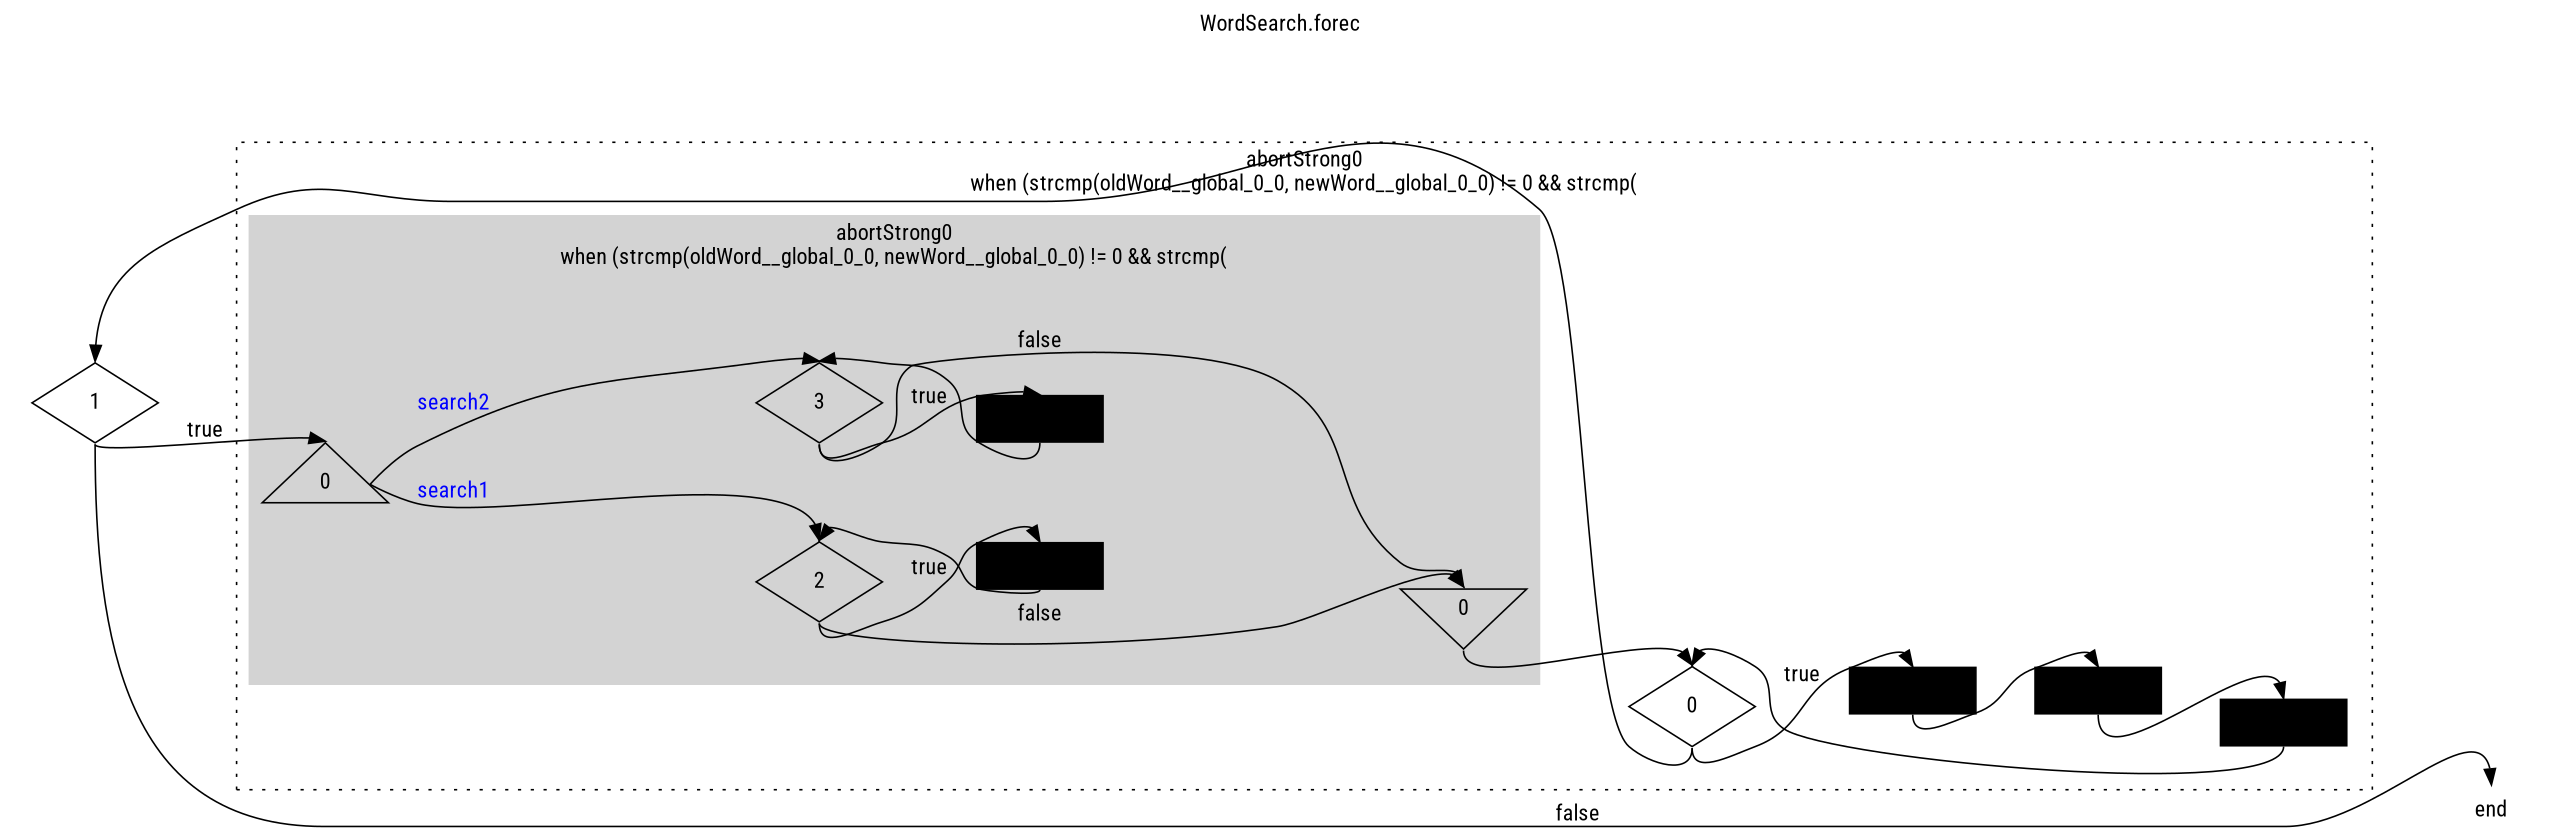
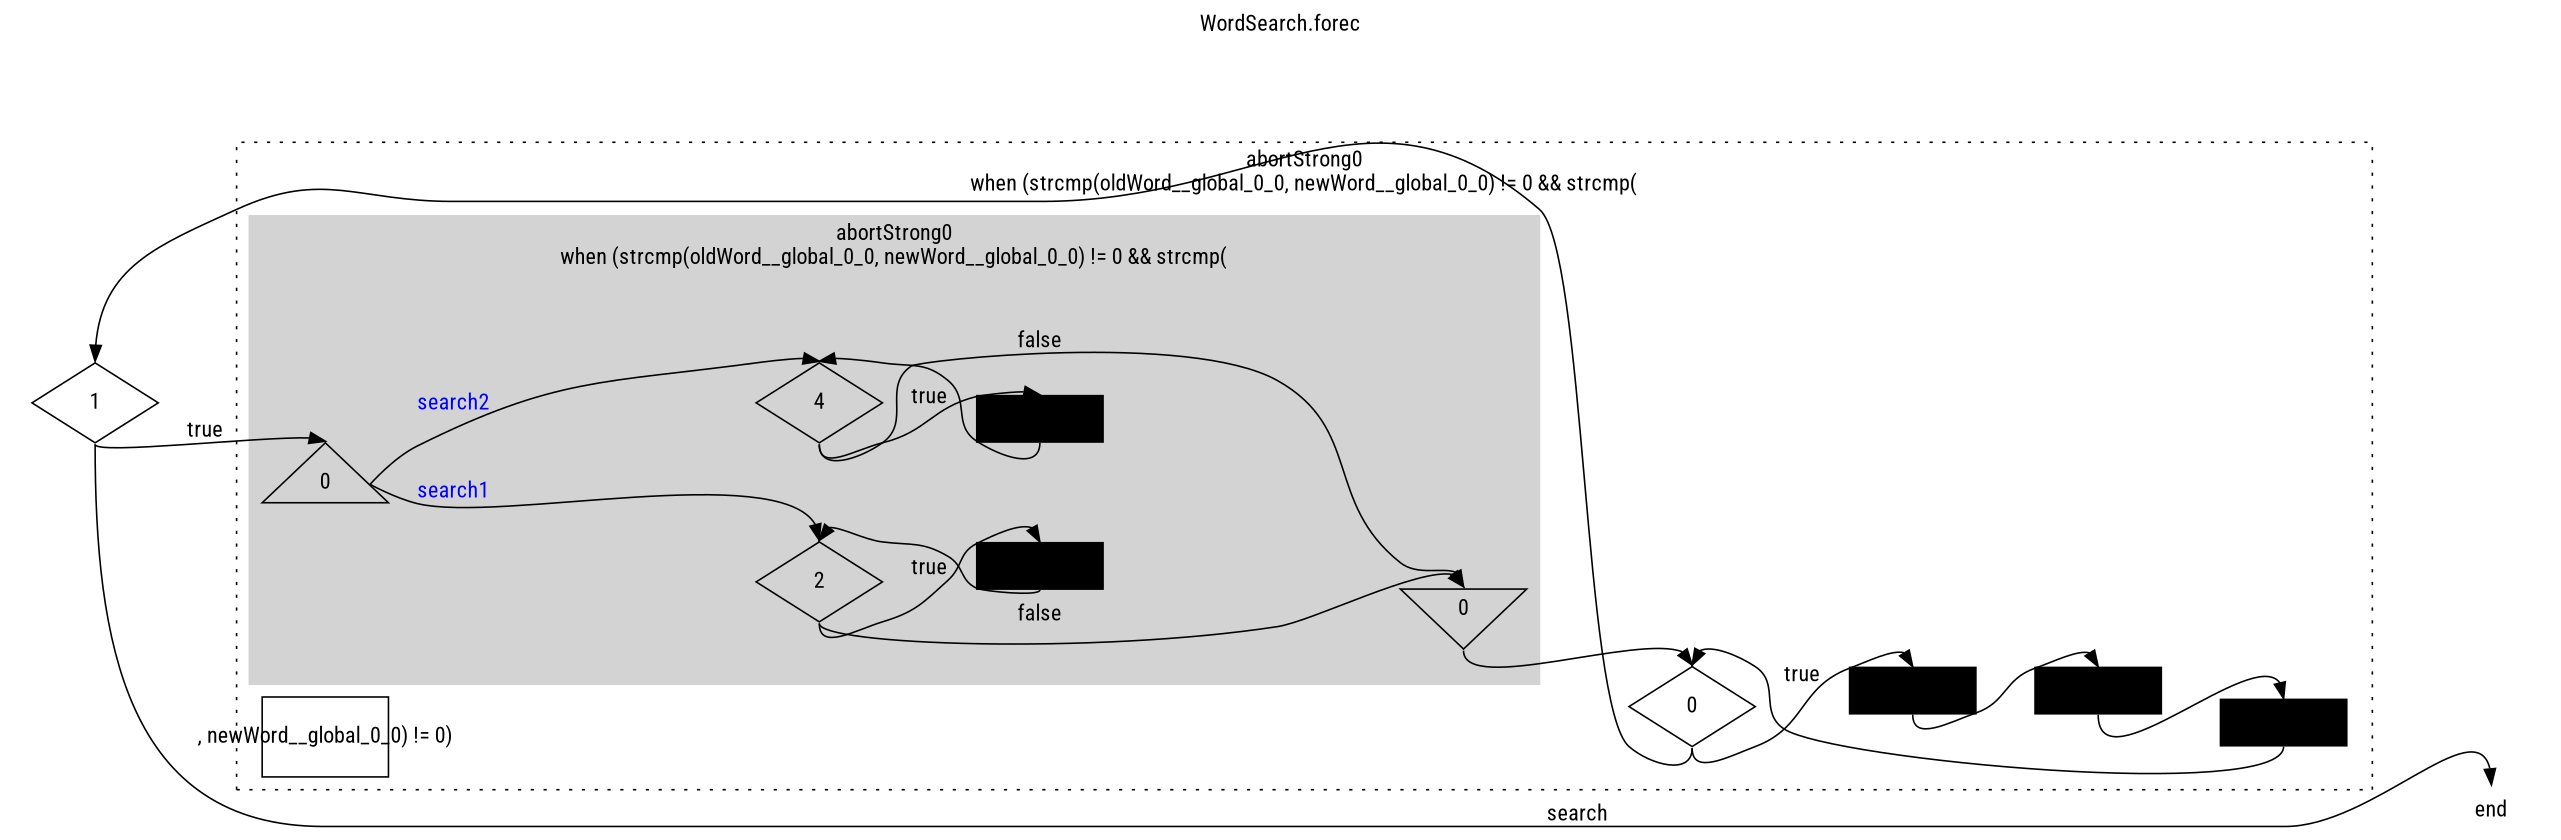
node "3": label "3" -> "4"
node ", newWord__global_0_0) != 0)": added
edge "1" -> "end": label "false" -> "search"
